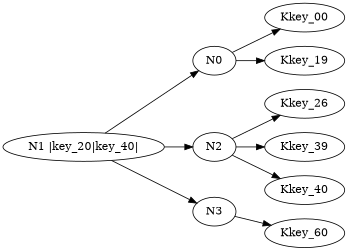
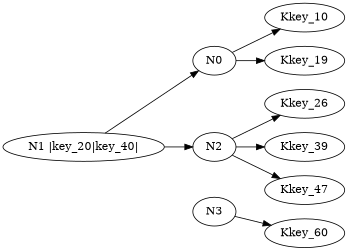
node "Kkey_00": label "Kkey_00" -> "Kkey_10"
edge "N1 |key_20|key_40|" -> "N3": removed
node "Kkey_40": label "Kkey_40" -> "Kkey_47"
